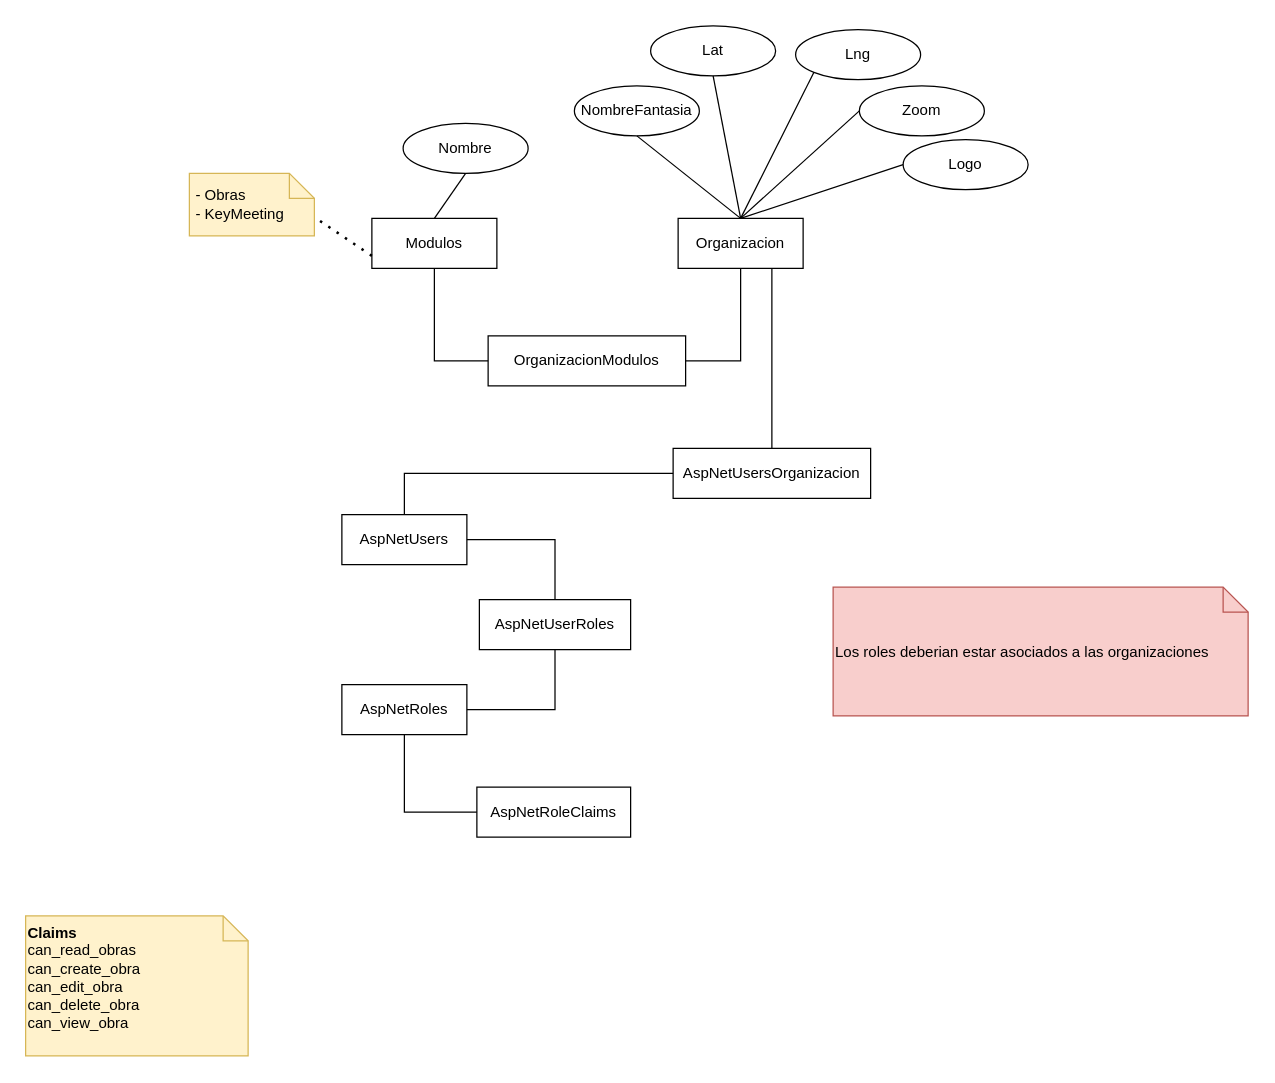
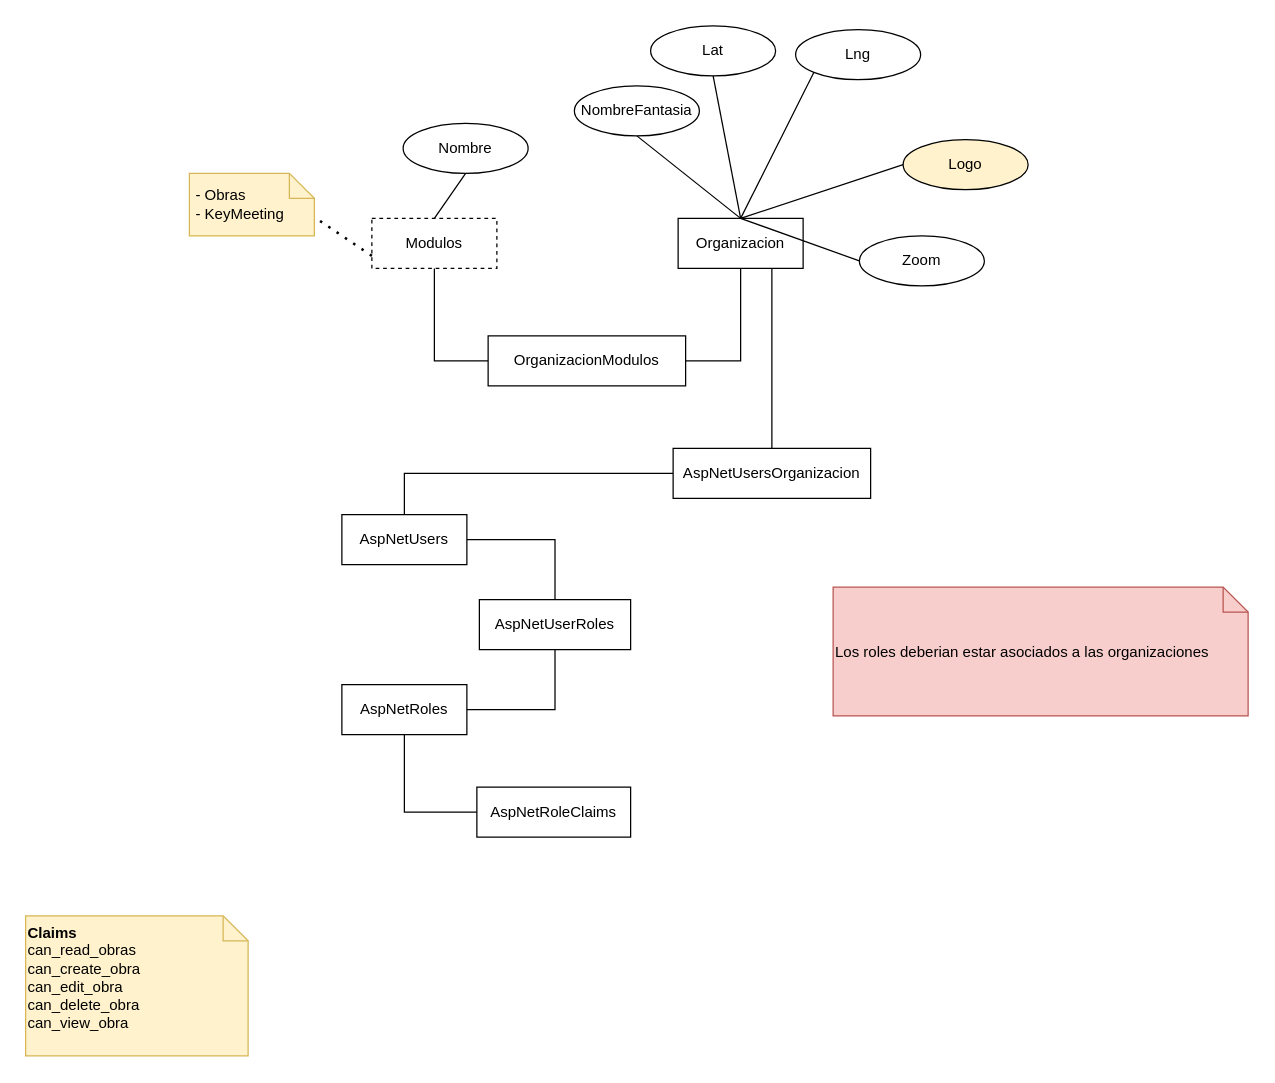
node "Zoom": moved (922, 111) -> (922, 261)
node "Logo": fillcolor #ffffff -> #fff2cc
node "Modulos": style solid -> dashed
